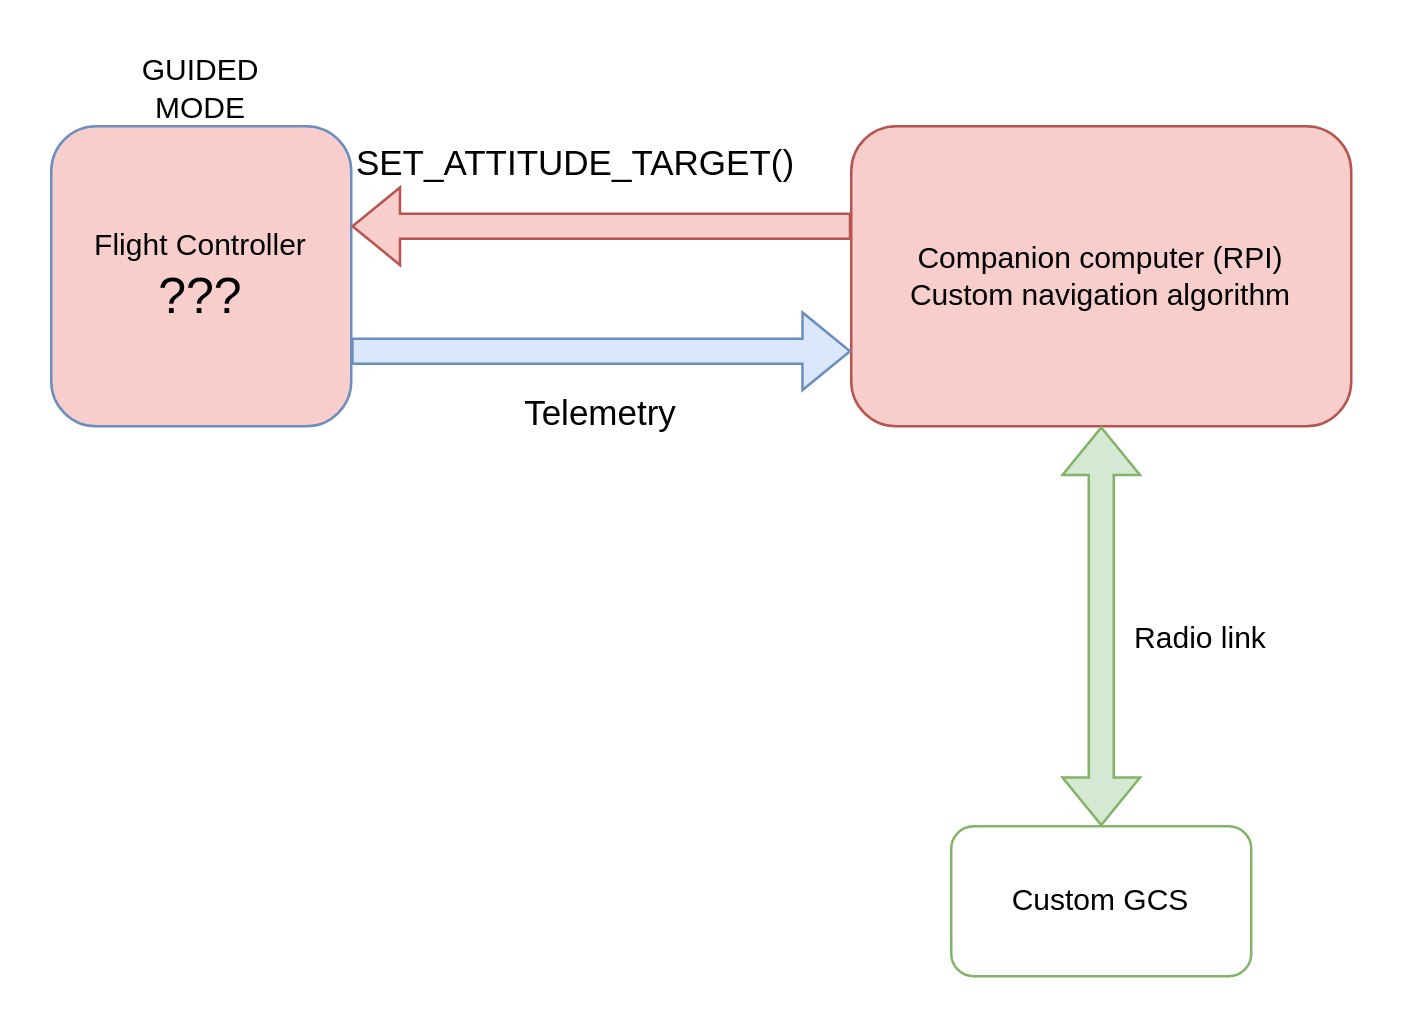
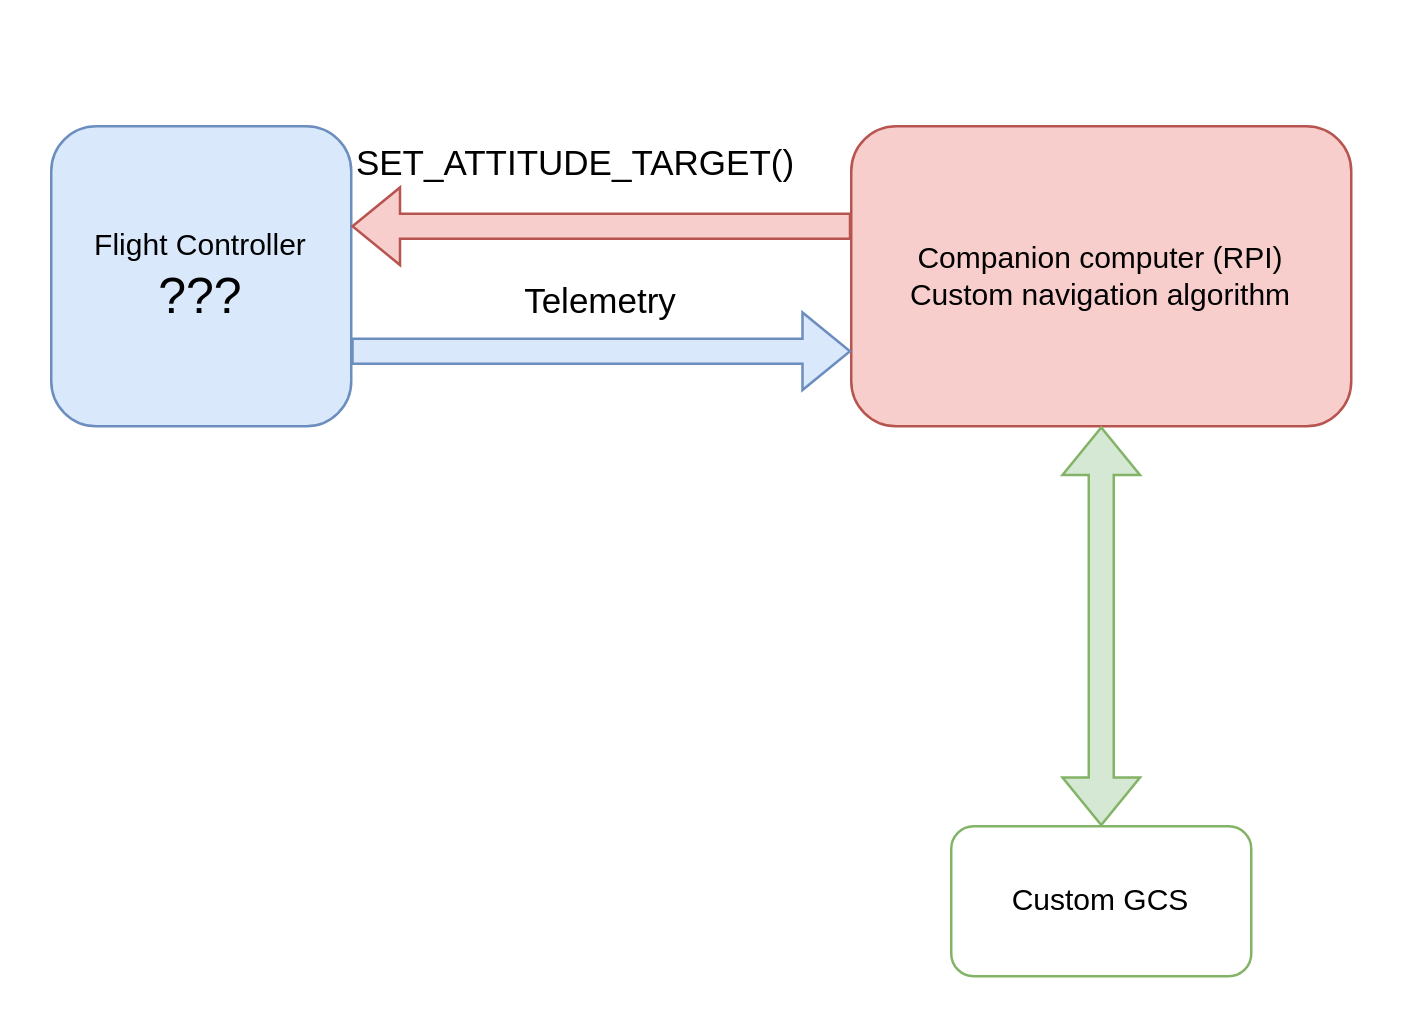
node "GUIDED MODE": removed
node "Flight Controller ???": fillcolor #f8cecc -> #dae8fc
node "Telemetry": moved (601, 414) -> (601, 301)
node "Radio link": removed
